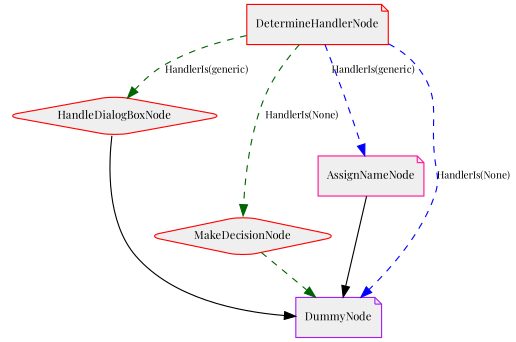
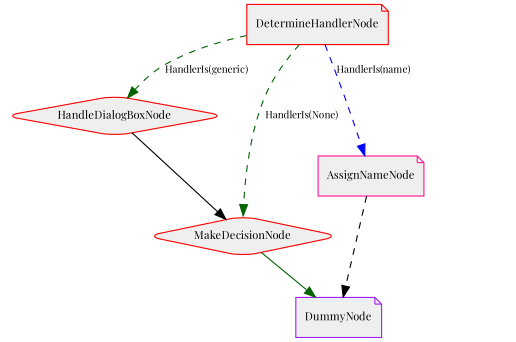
edge "DetermineHandlerNode" -> "AssignNameNode": label "HandlerIs(generic)" -> "HandlerIs(name)"
edge "DetermineHandlerNode" -> "DummyNode": removed, label "HandlerIs(None)"
edge "AssignNameNode" -> "DummyNode": style solid -> dashed
edge "HandleDialogBoxNode" -> "DummyNode": now "HandleDialogBoxNode" -> "MakeDecisionNode"
edge "MakeDecisionNode" -> "DummyNode": style dashed -> solid
